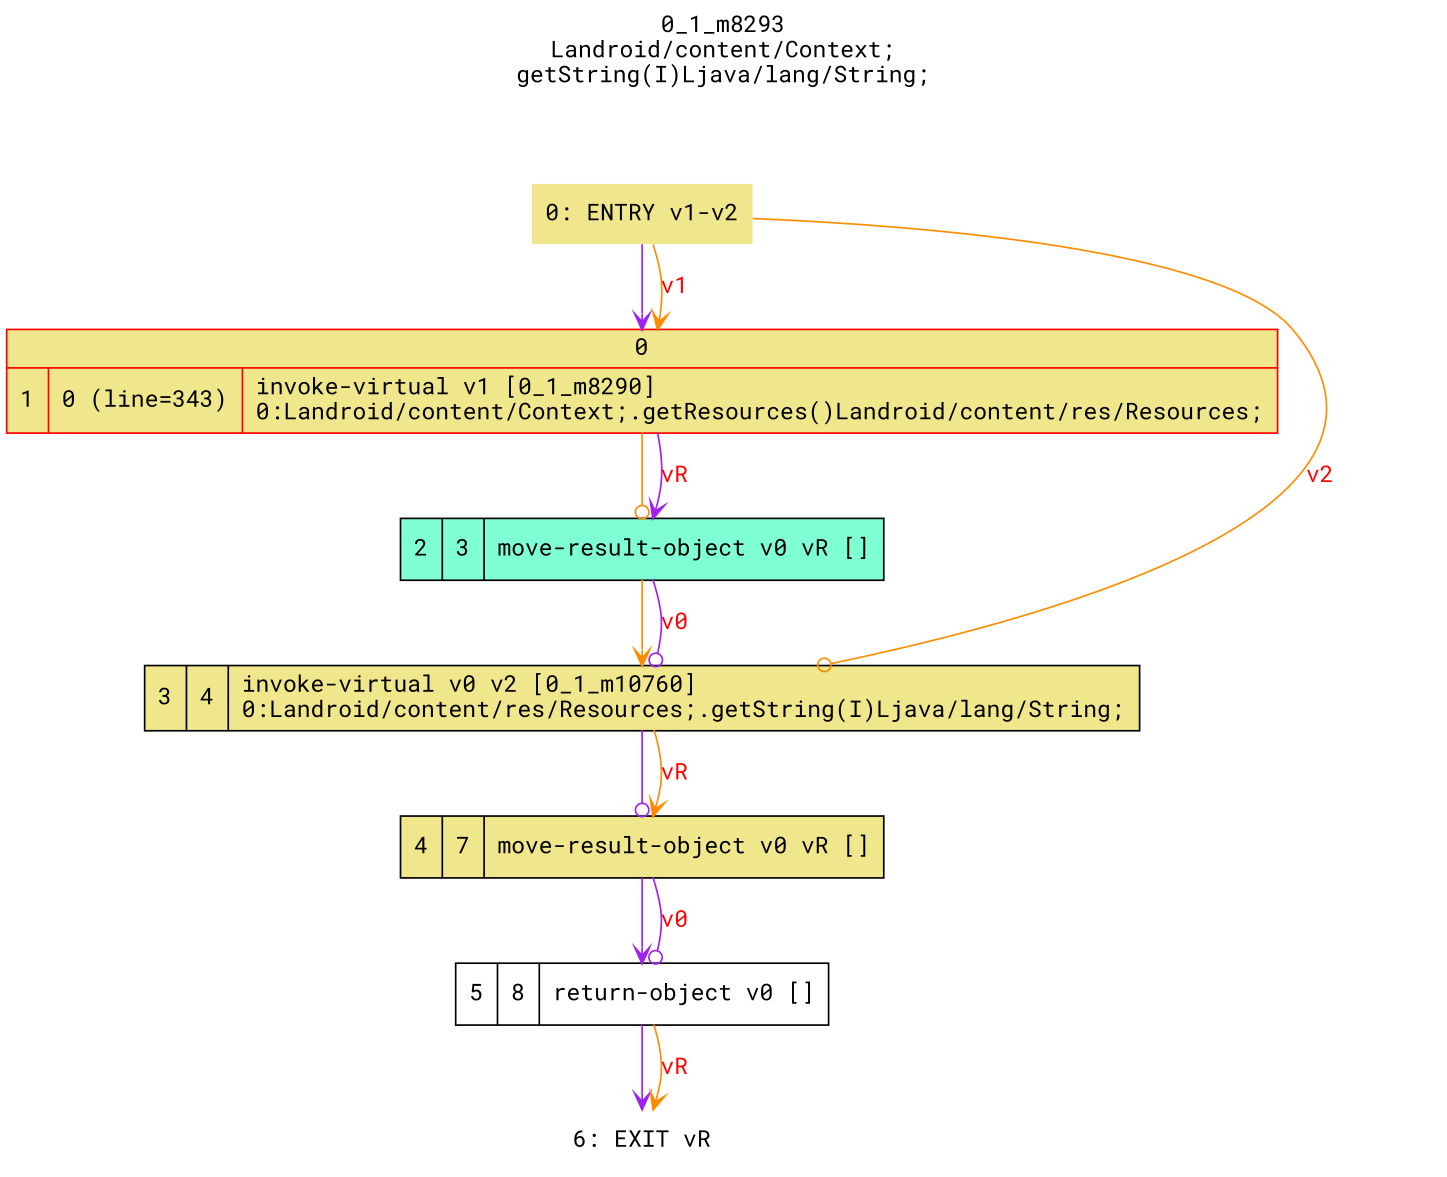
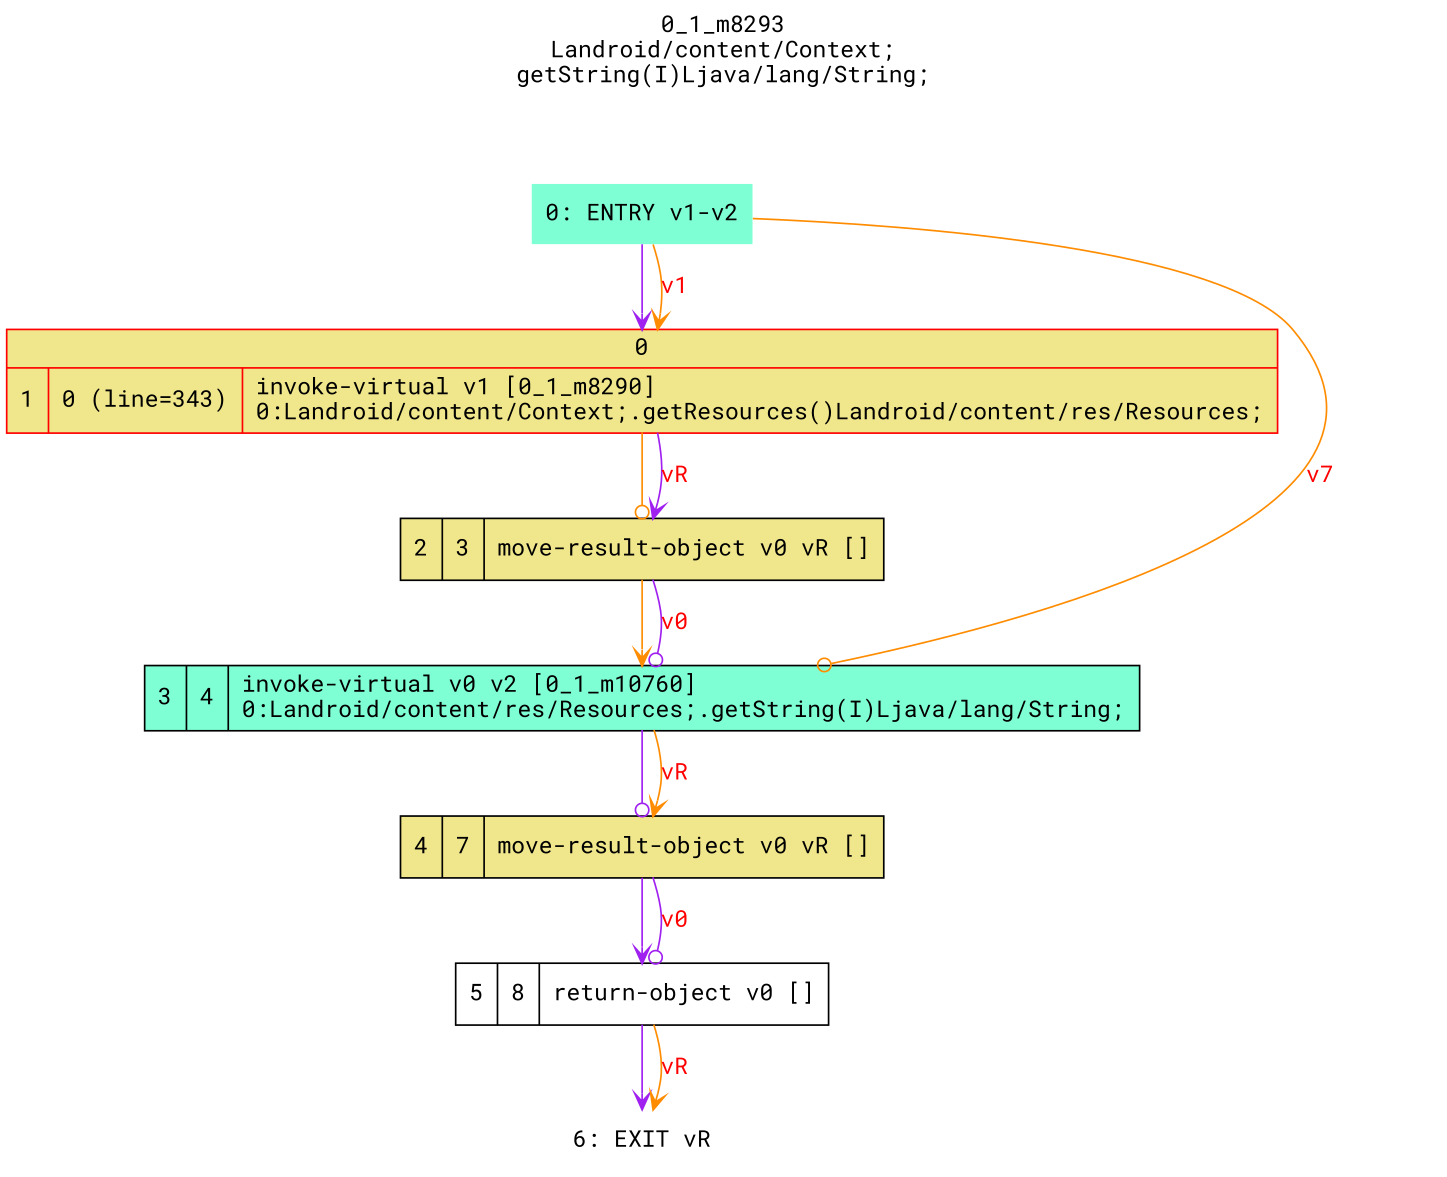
node "0: ENTRY v1-v2": fillcolor khaki -> aquamarine
edge "0: ENTRY v1-v2" -> "3": label "v2" -> "v7"
node "2": fillcolor aquamarine -> khaki
node "3": fillcolor khaki -> aquamarine
